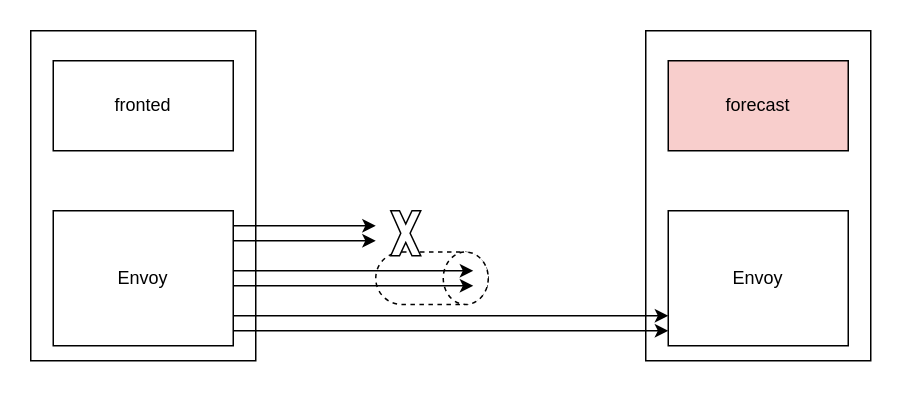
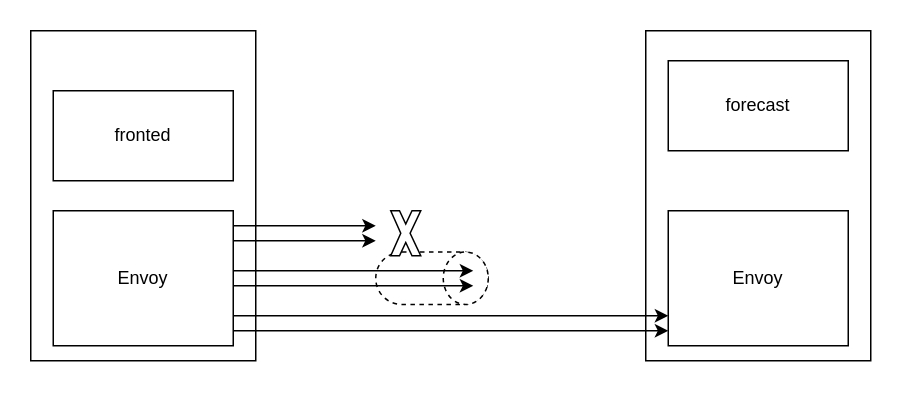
node "fronted": moved (143, 106) -> (143, 136)
node "forecast": fillcolor #f8cecc -> #ffffff
